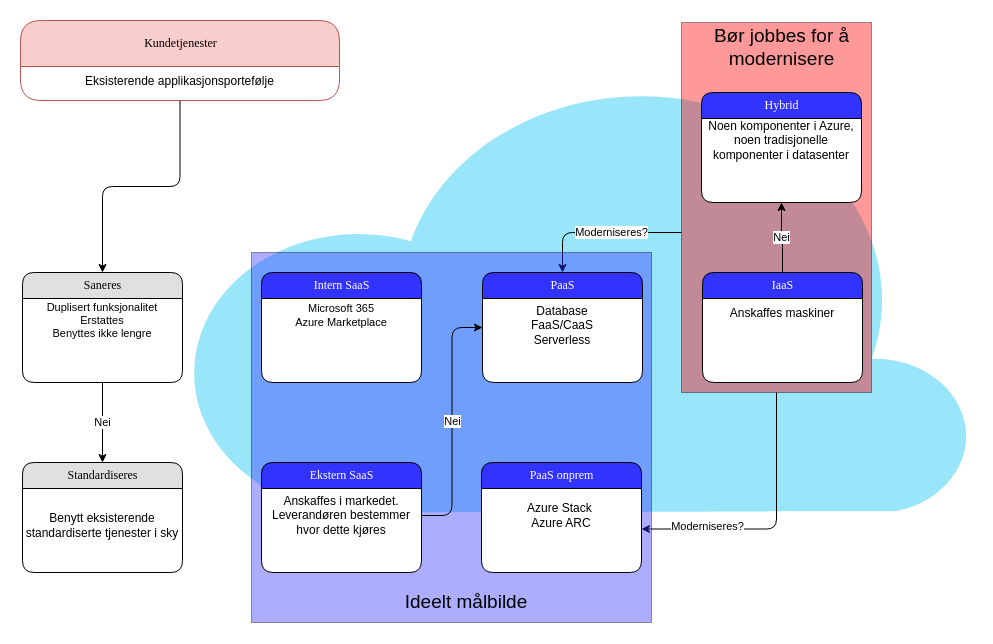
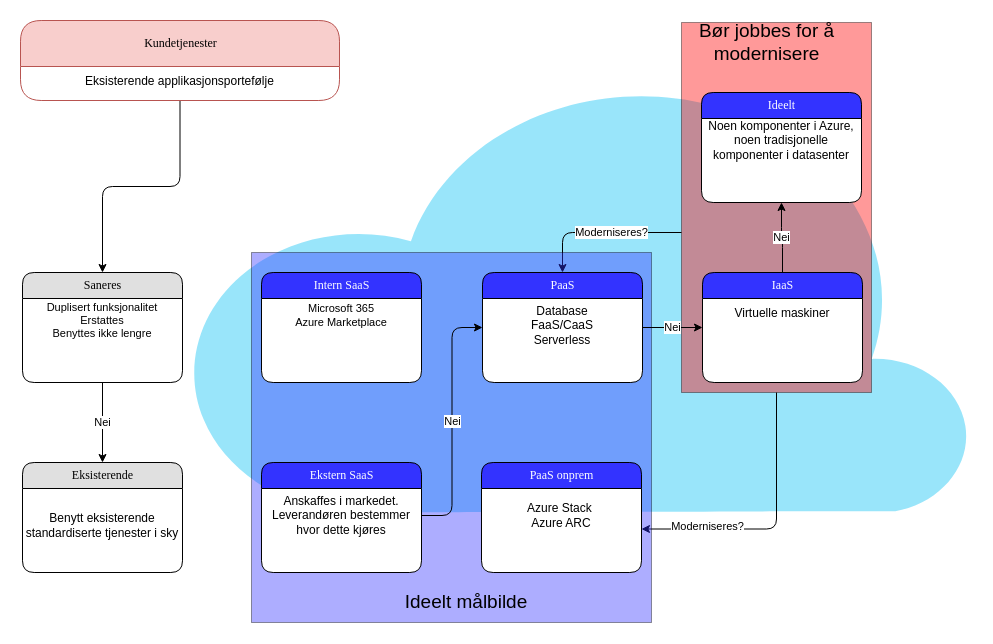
node "Bør jobbes for å modernisere": moved (782, 48) -> (767, 43)
node "Hybrid": label "Hybrid" -> "Ideelt"
node "Anskaffes maskiner": label "Anskaffes maskiner" -> "Virtuelle maskiner"
edge "PaaS" -> "IaaS": added, label "Nei"
node "Standardiseres": label "Standardiseres" -> "Eksisterende"
